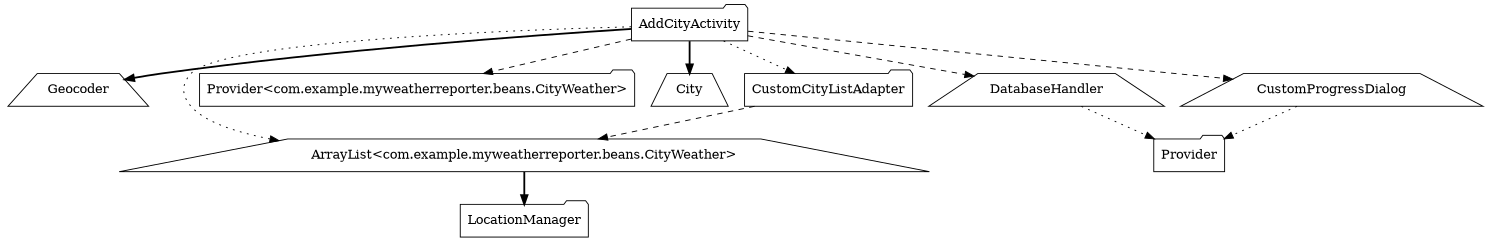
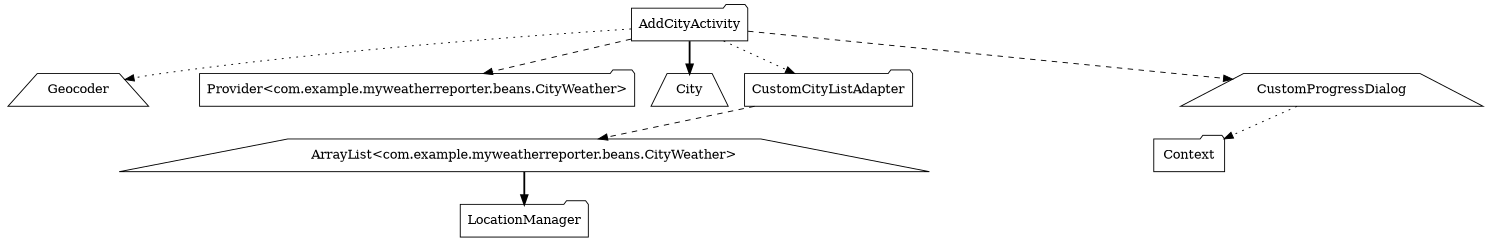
edge "AddCityActivity" -> "ArrayList<com.example.myweatherreporter.beans.CityWeather>": removed
edge "AddCityActivity" -> "Geocoder": style bold -> dotted
node "DatabaseHandler": removed
node "Provider": label "Provider" -> "Context"
